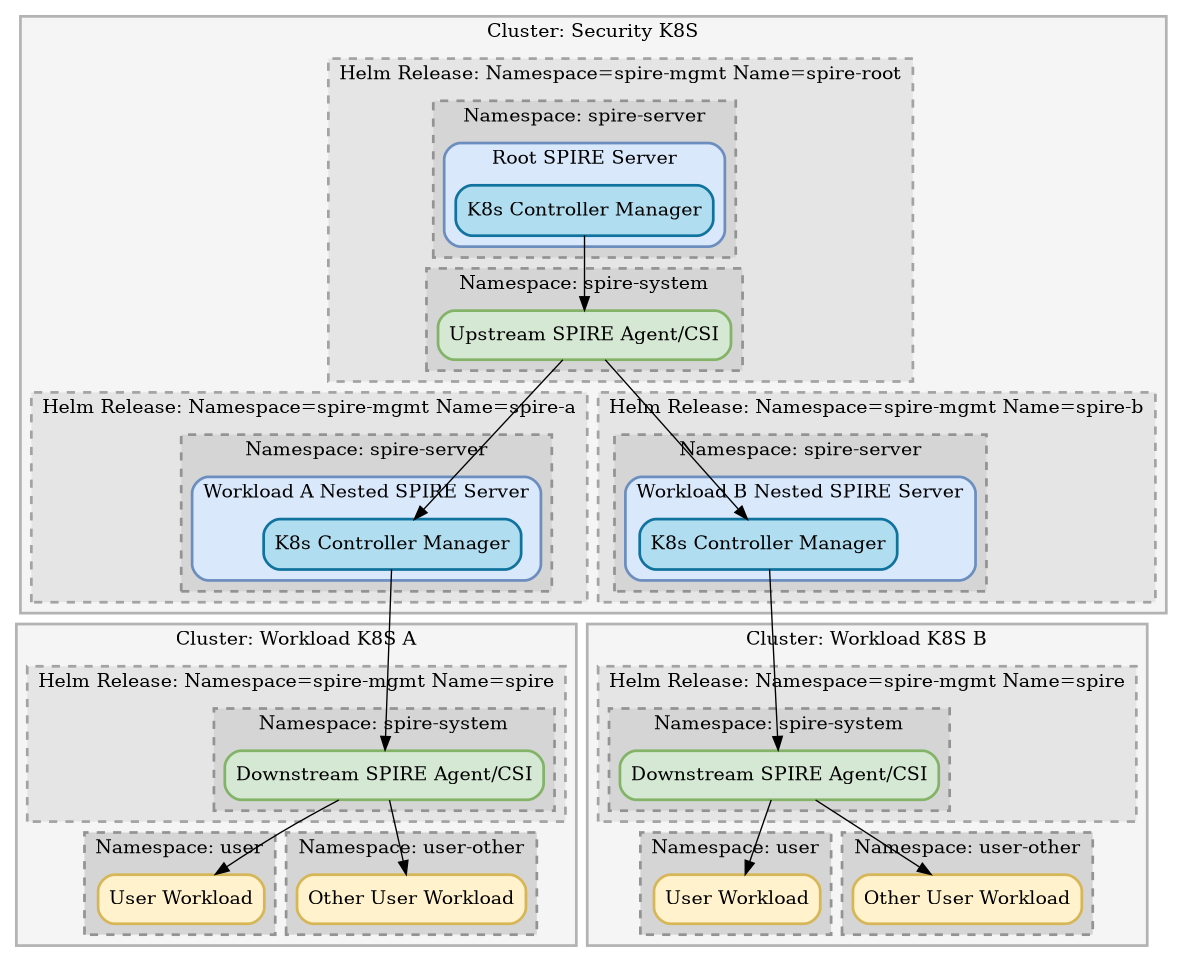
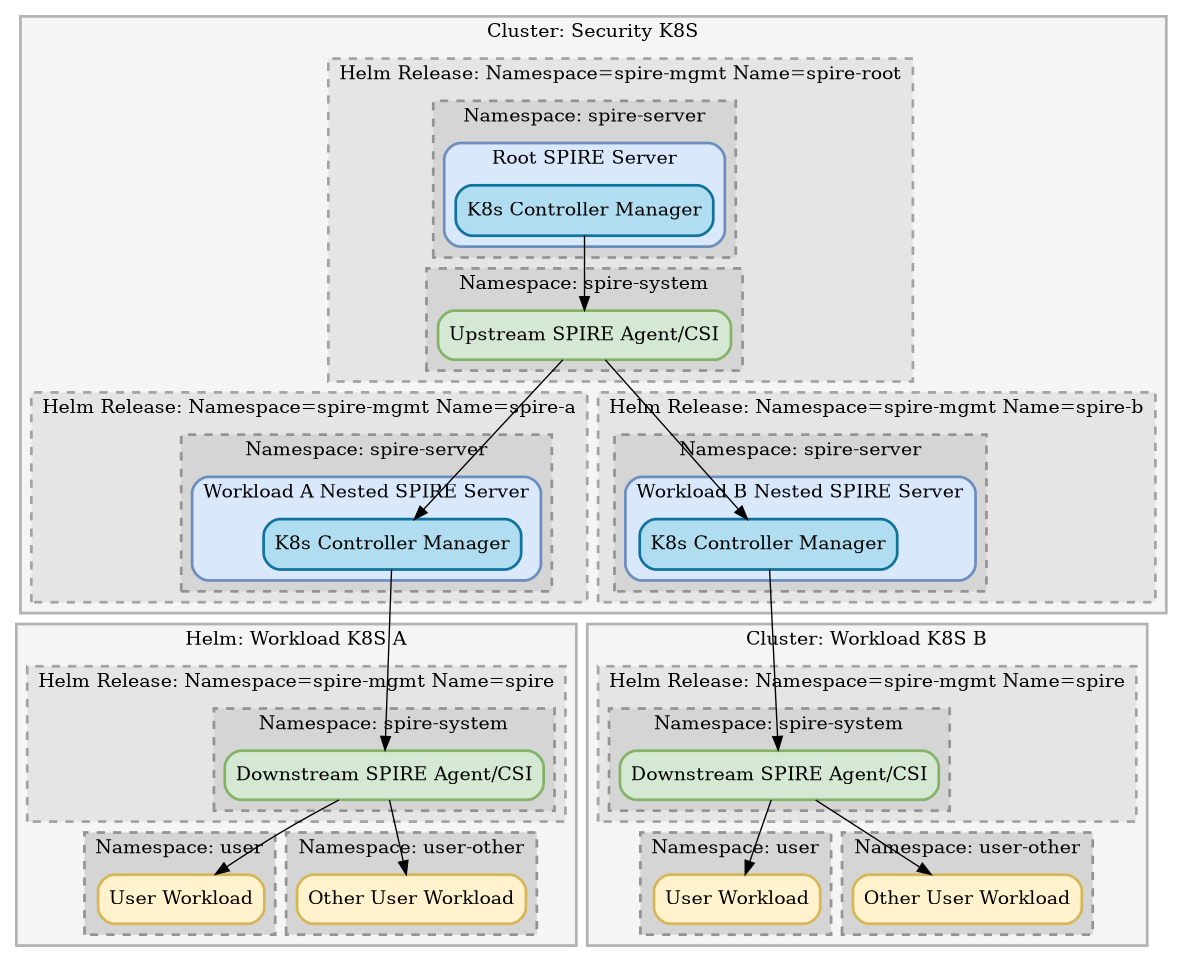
cluster "Cluster: Workload K8S A": label "Cluster: Workload K8S A" -> "Helm: Workload K8S A"
